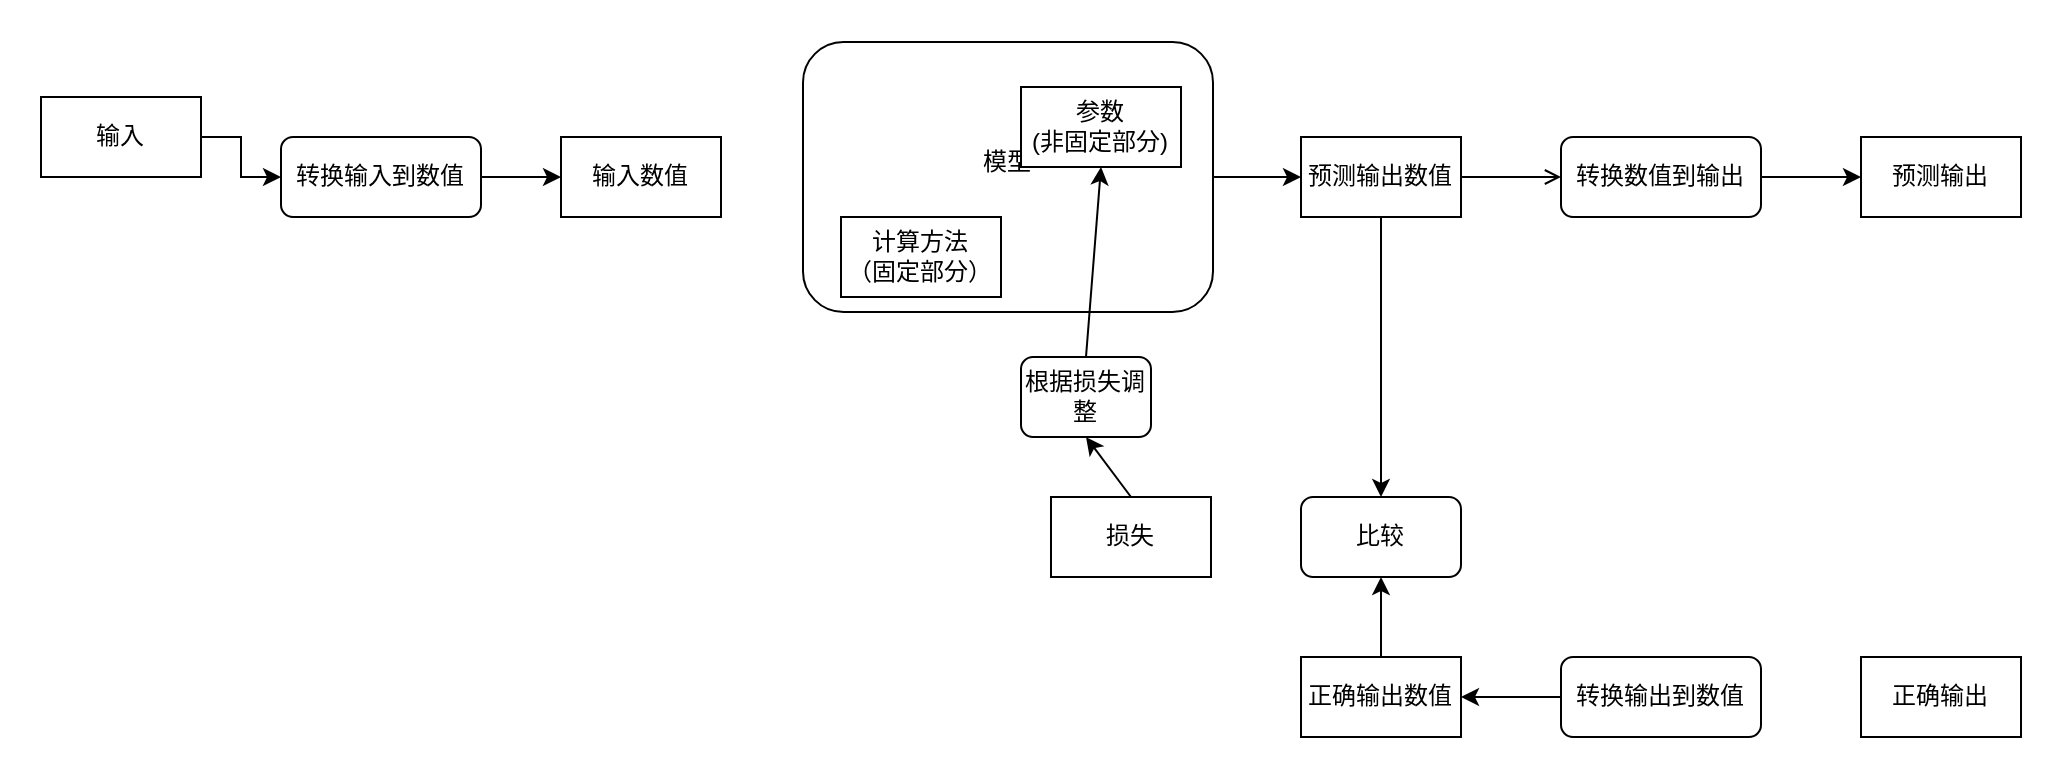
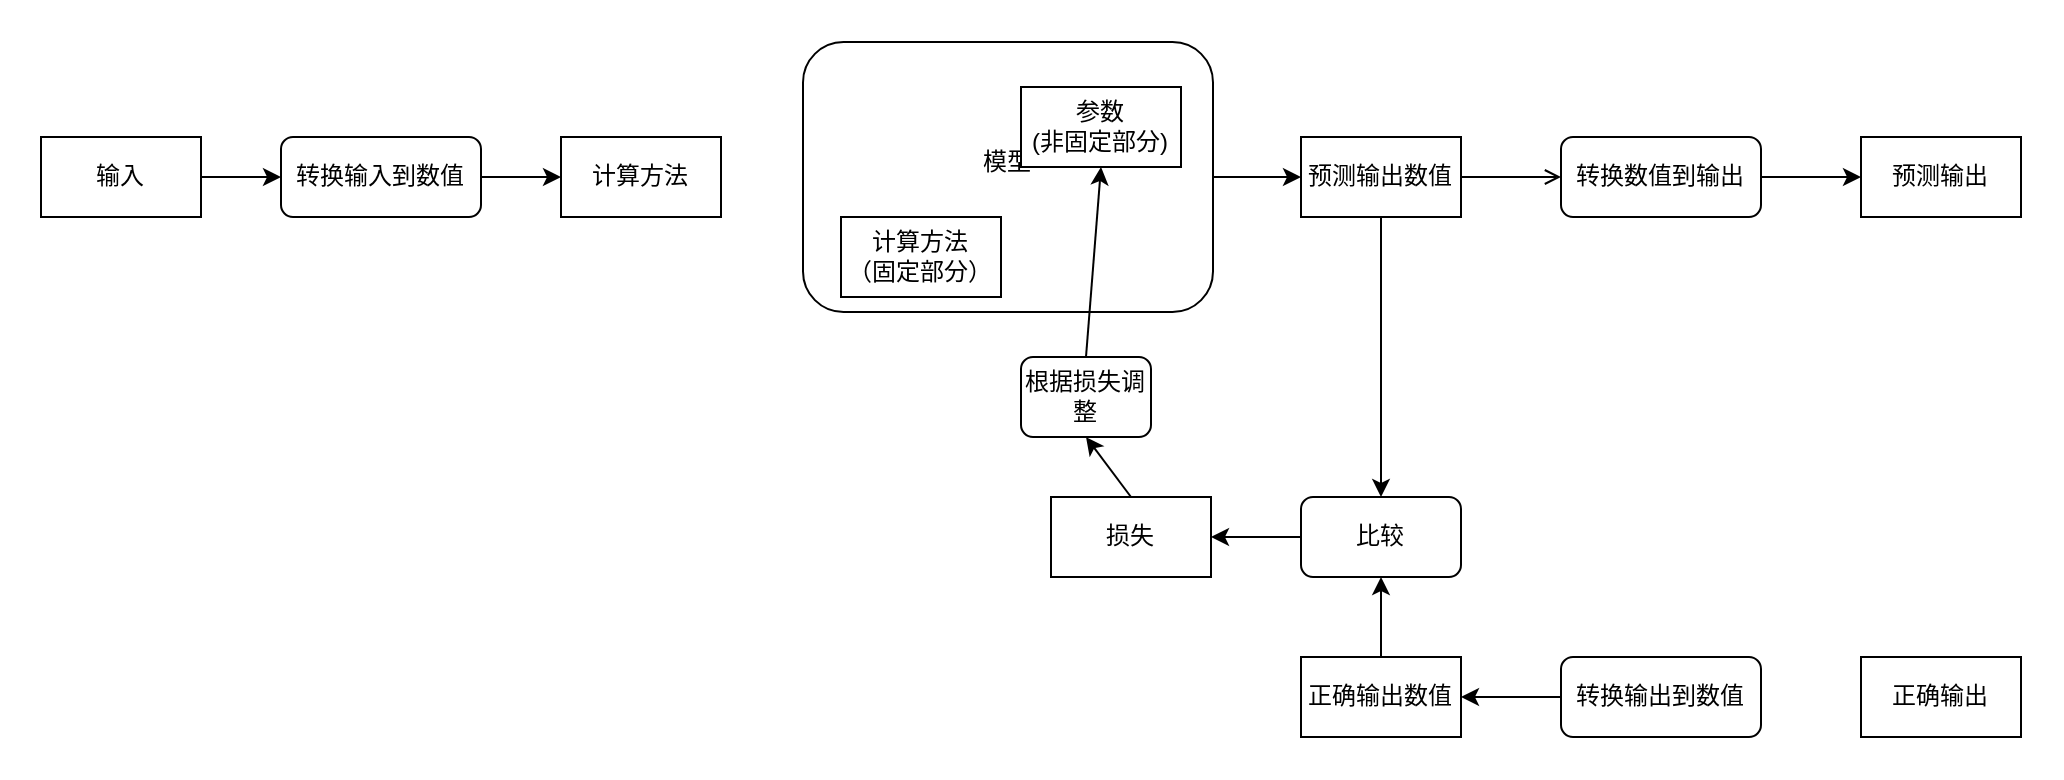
node "输入": moved (121, 137) -> (121, 177)
node "输入数值": label "输入数值" -> "计算方法"
edge "比较" -> "损失": added
